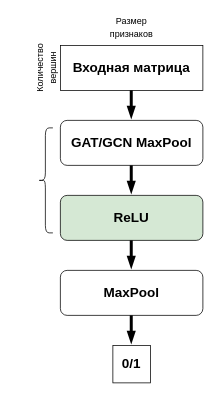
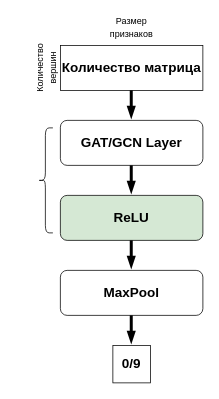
node "Входная матрица": label "Входная матрица" -> "Количество матрица"
node "GAT/GCN MaxPool": label "GAT/GCN MaxPool" -> "GAT/GCN Layer"
node "0/1": label "0/1" -> "0/9"
